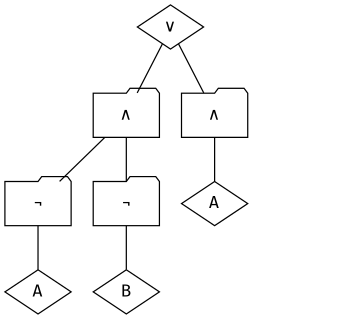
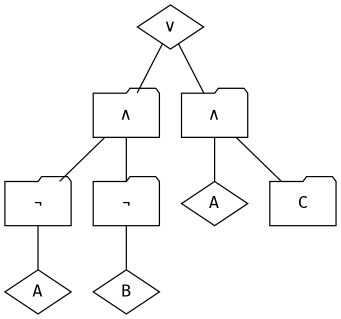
node "C": added
